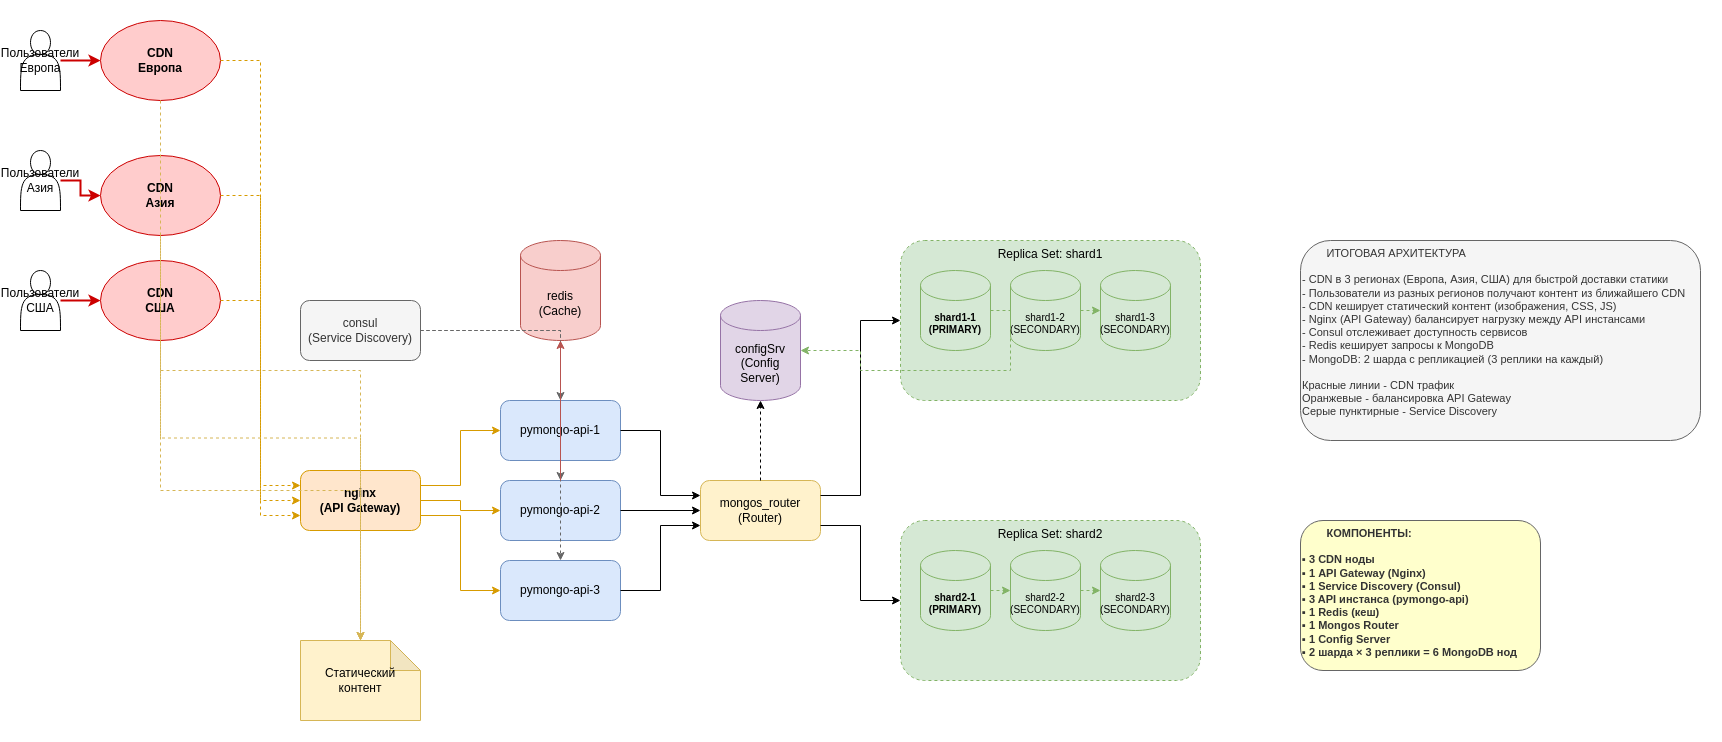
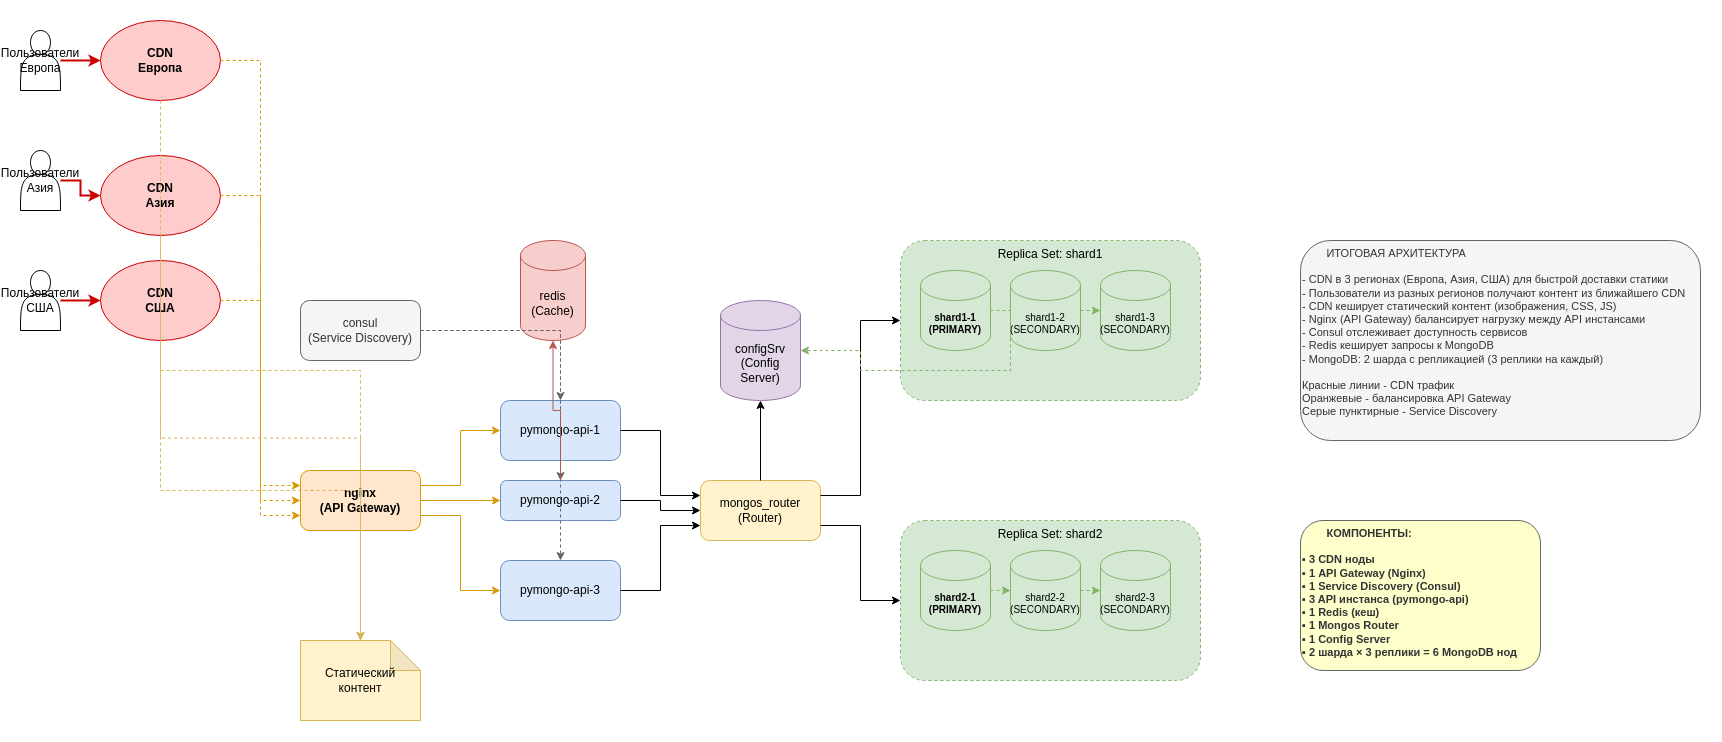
node "redis (Cache)": size 80x100 -> 65x100
edge "mongos_router (Router)" -> "configSrv (Config Server)": style dashed -> solid
node "pymongo-api-2": size 120x60 -> 120x40
